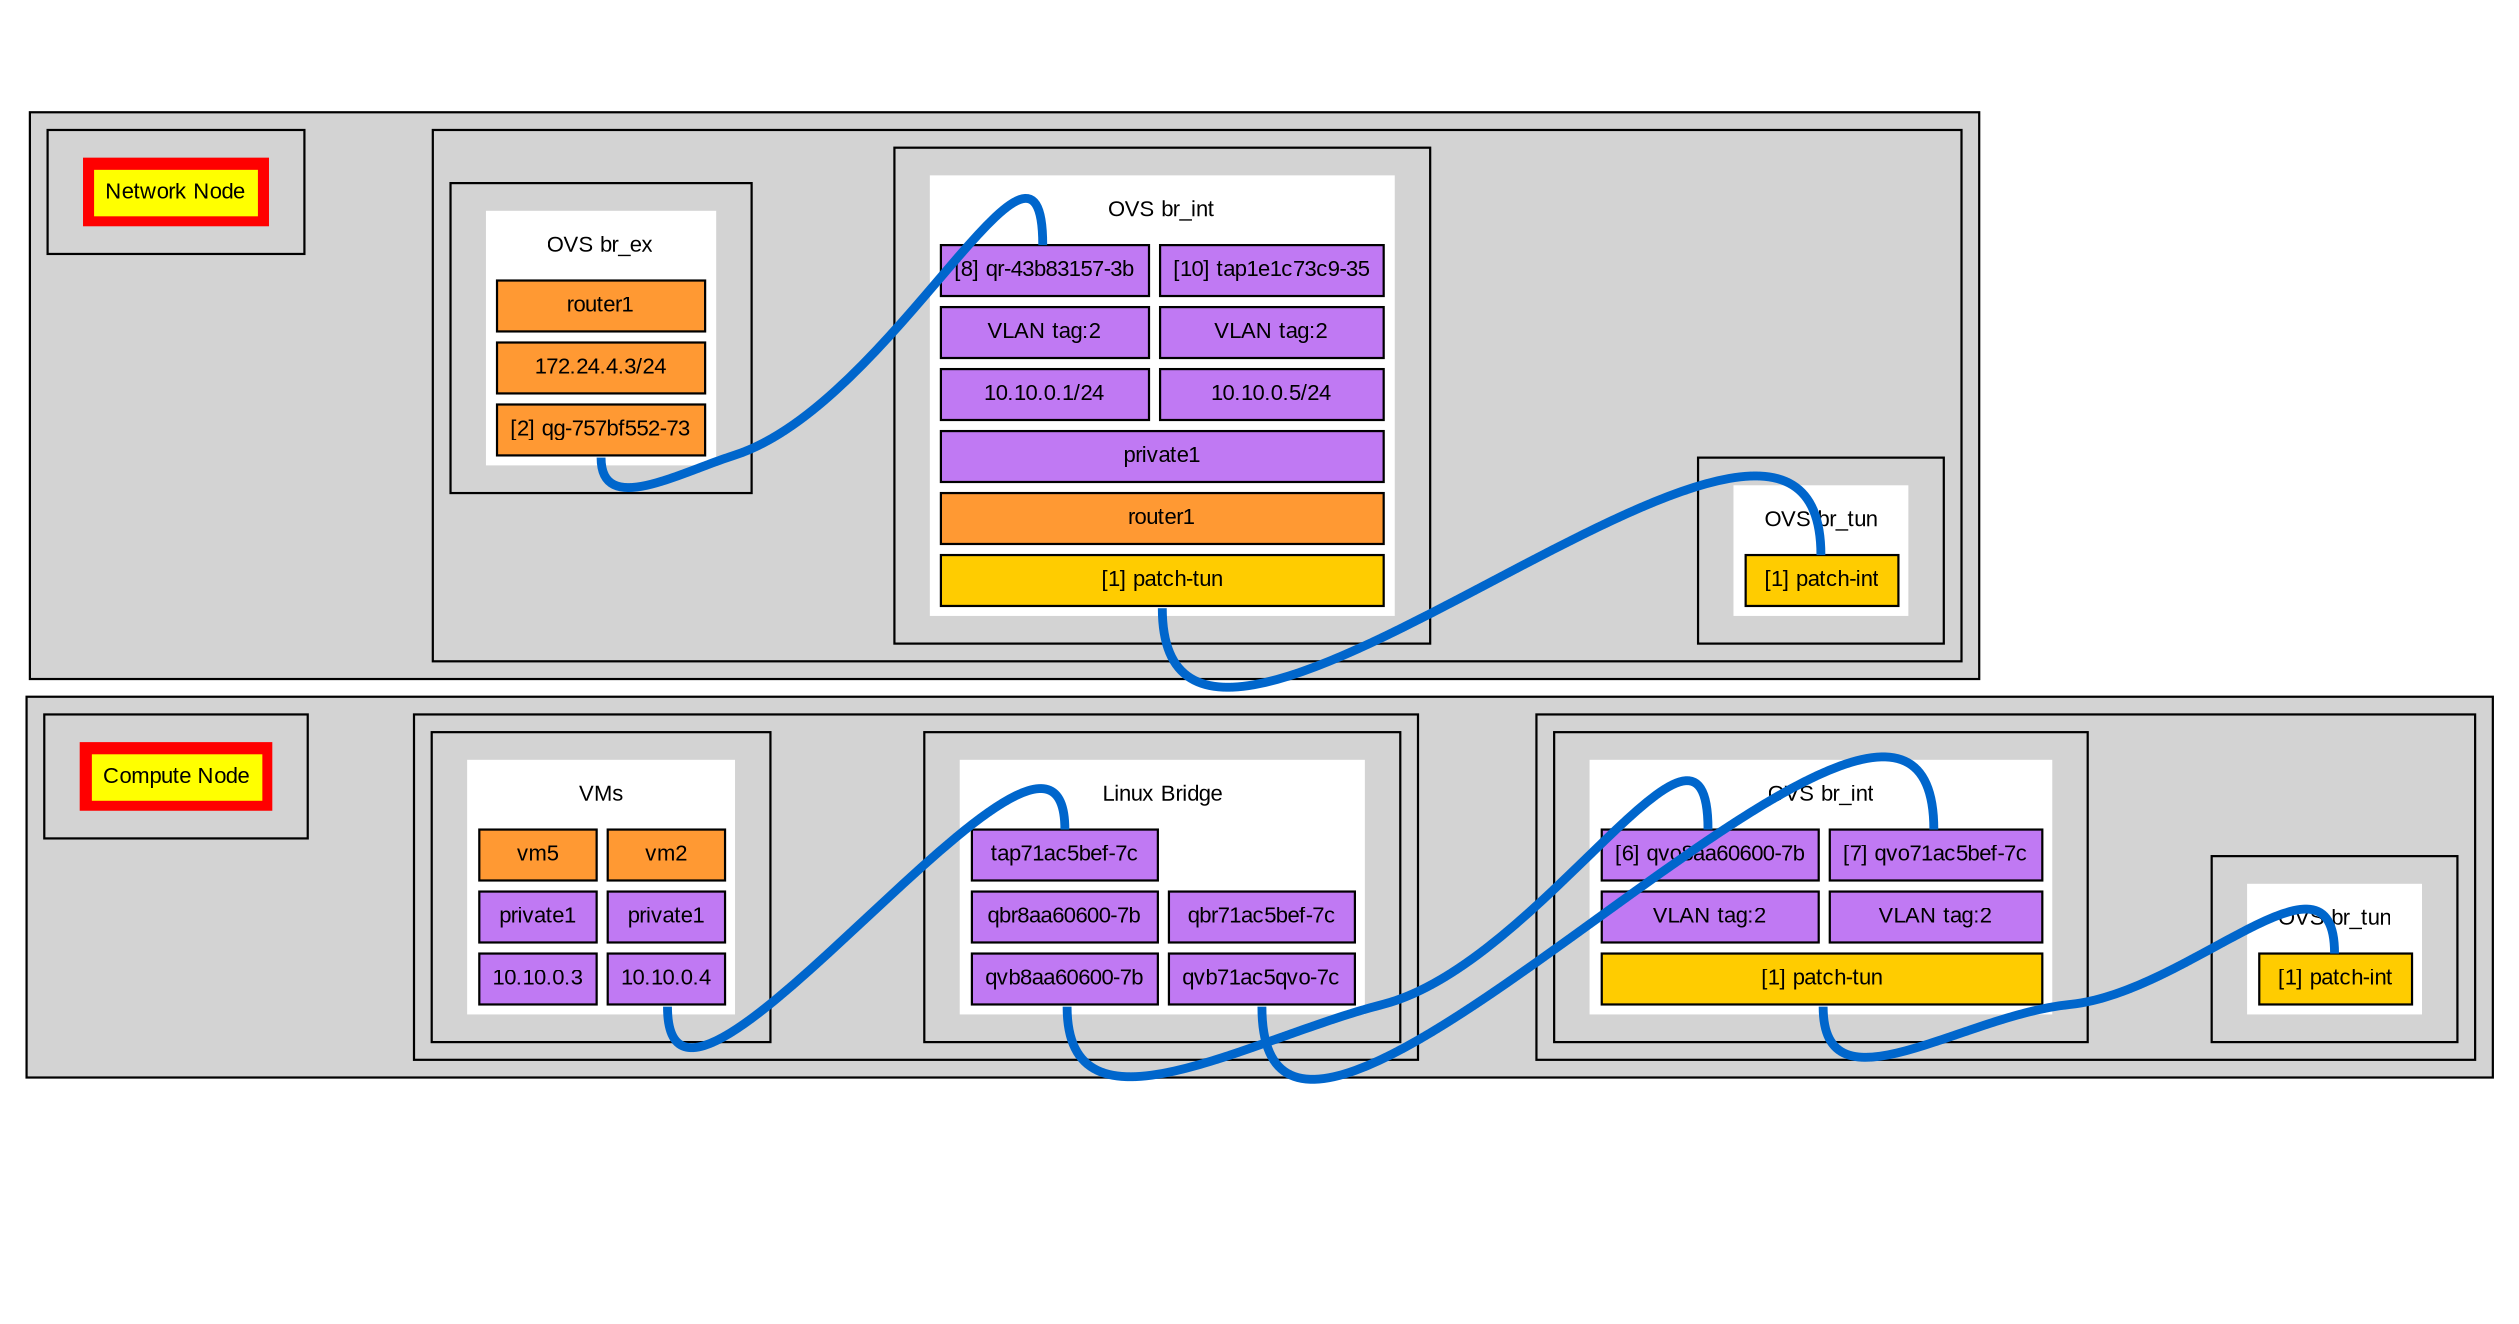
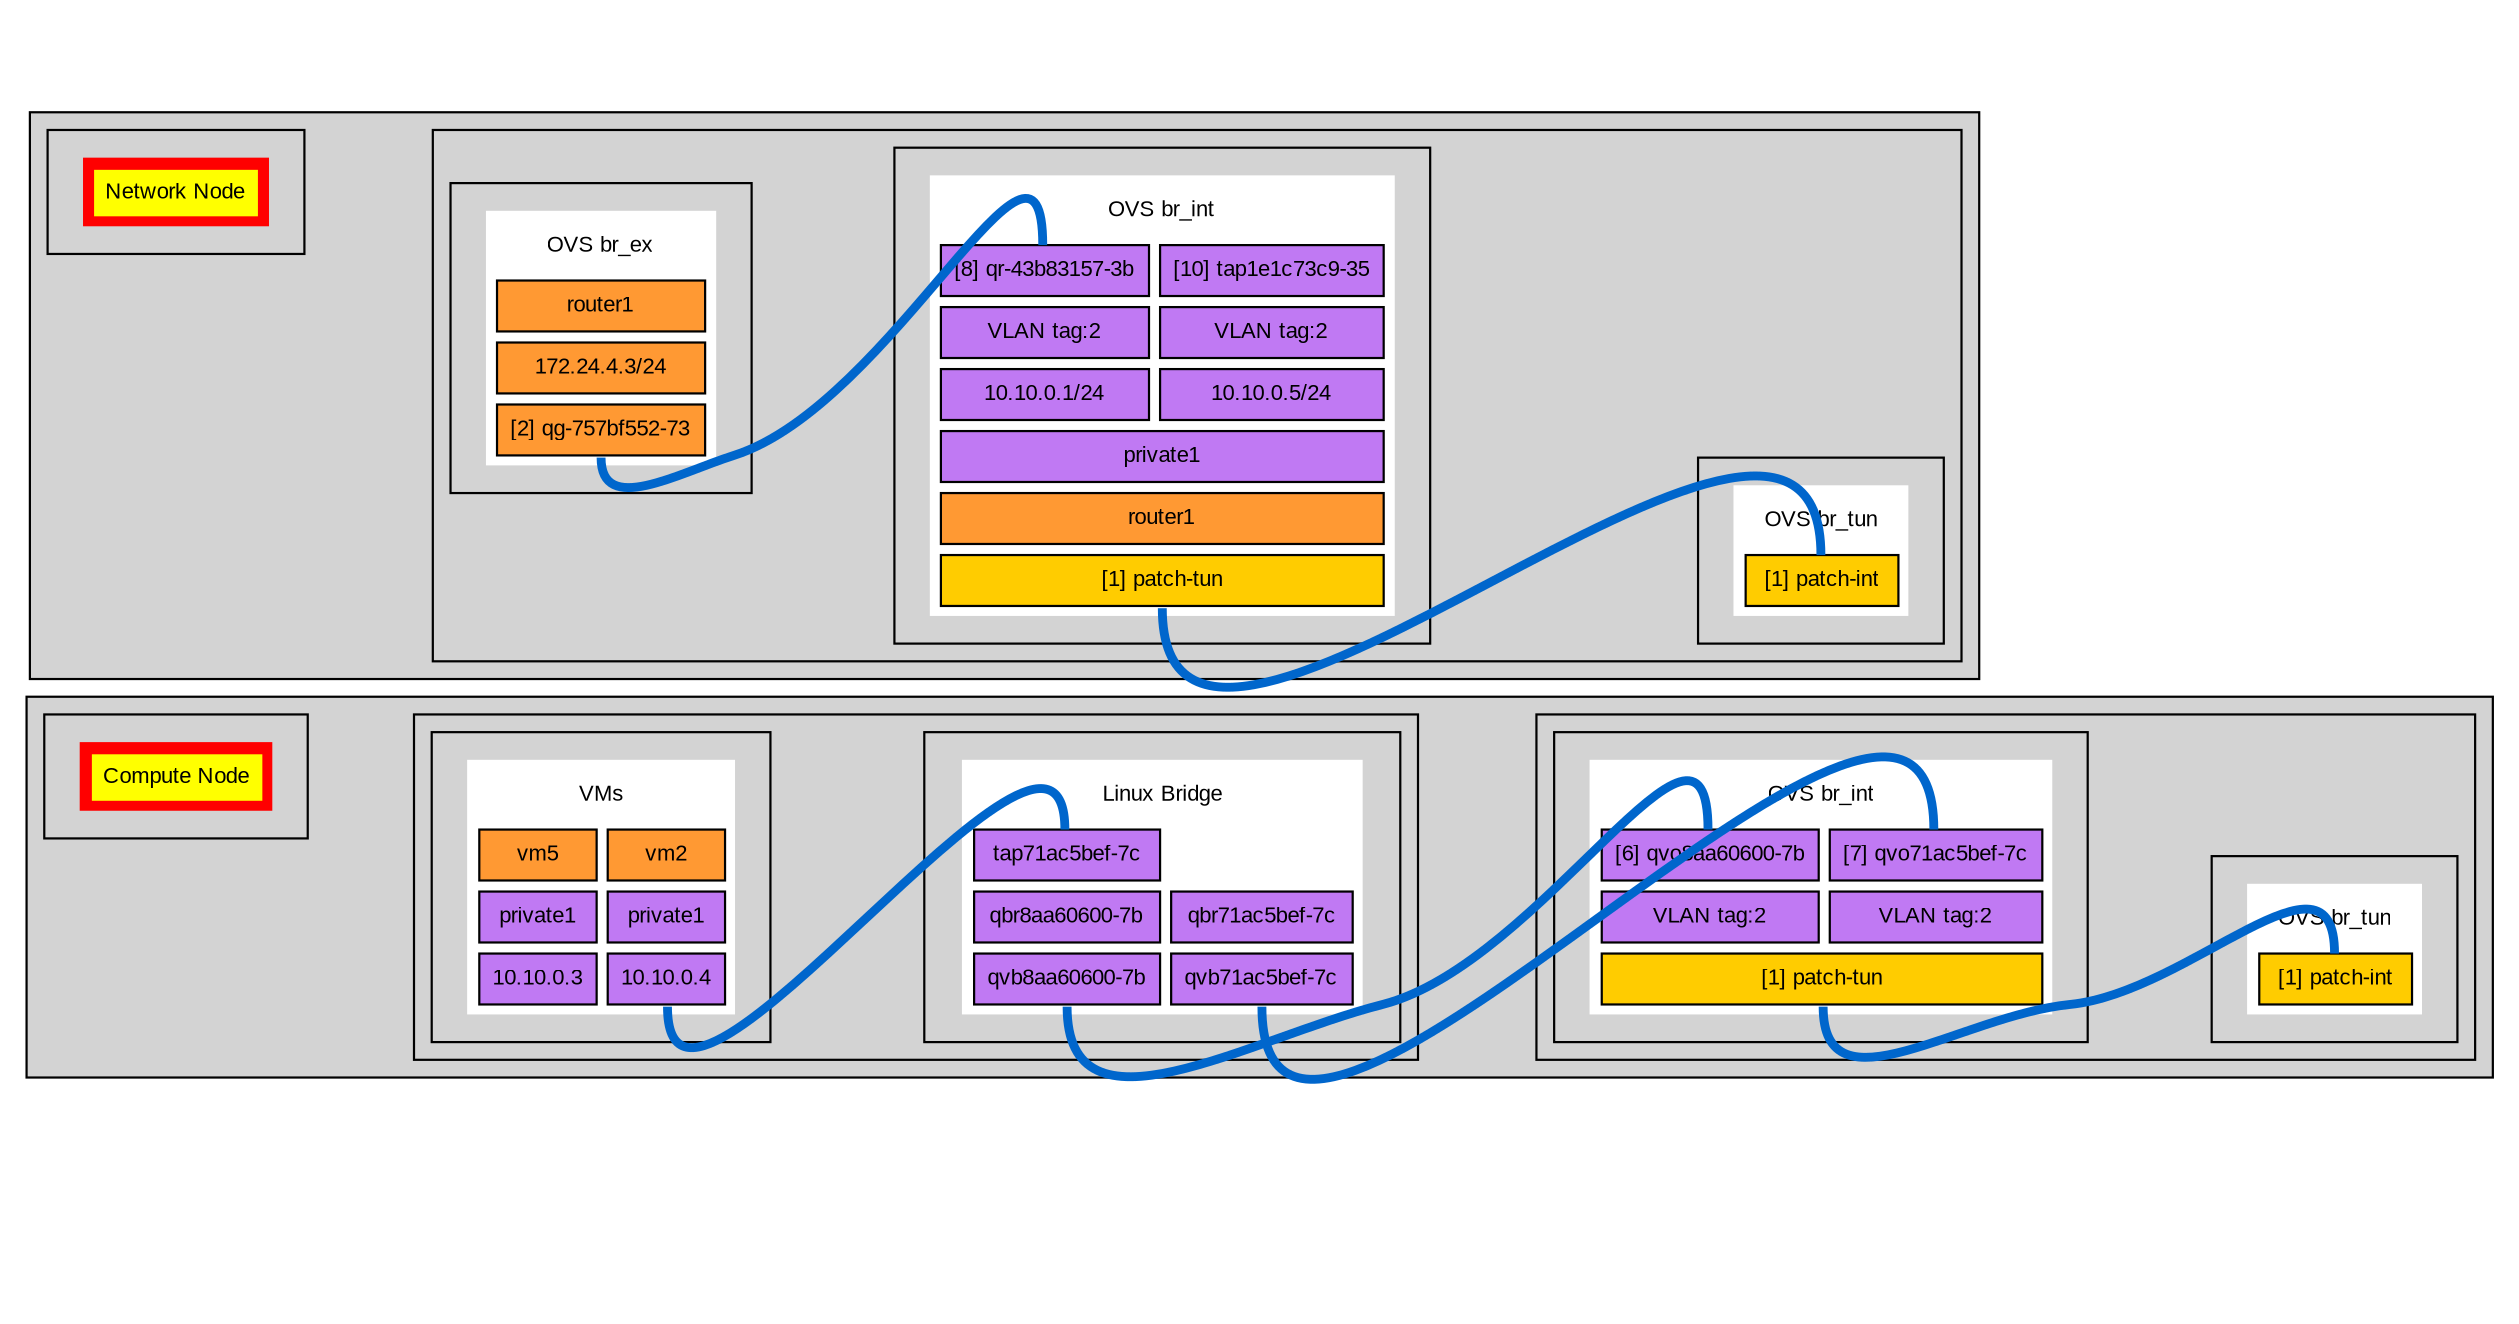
node "Linux Bridge": text "qvb71ac5qvo-7c" -> "qvb71ac5bef-7c"
